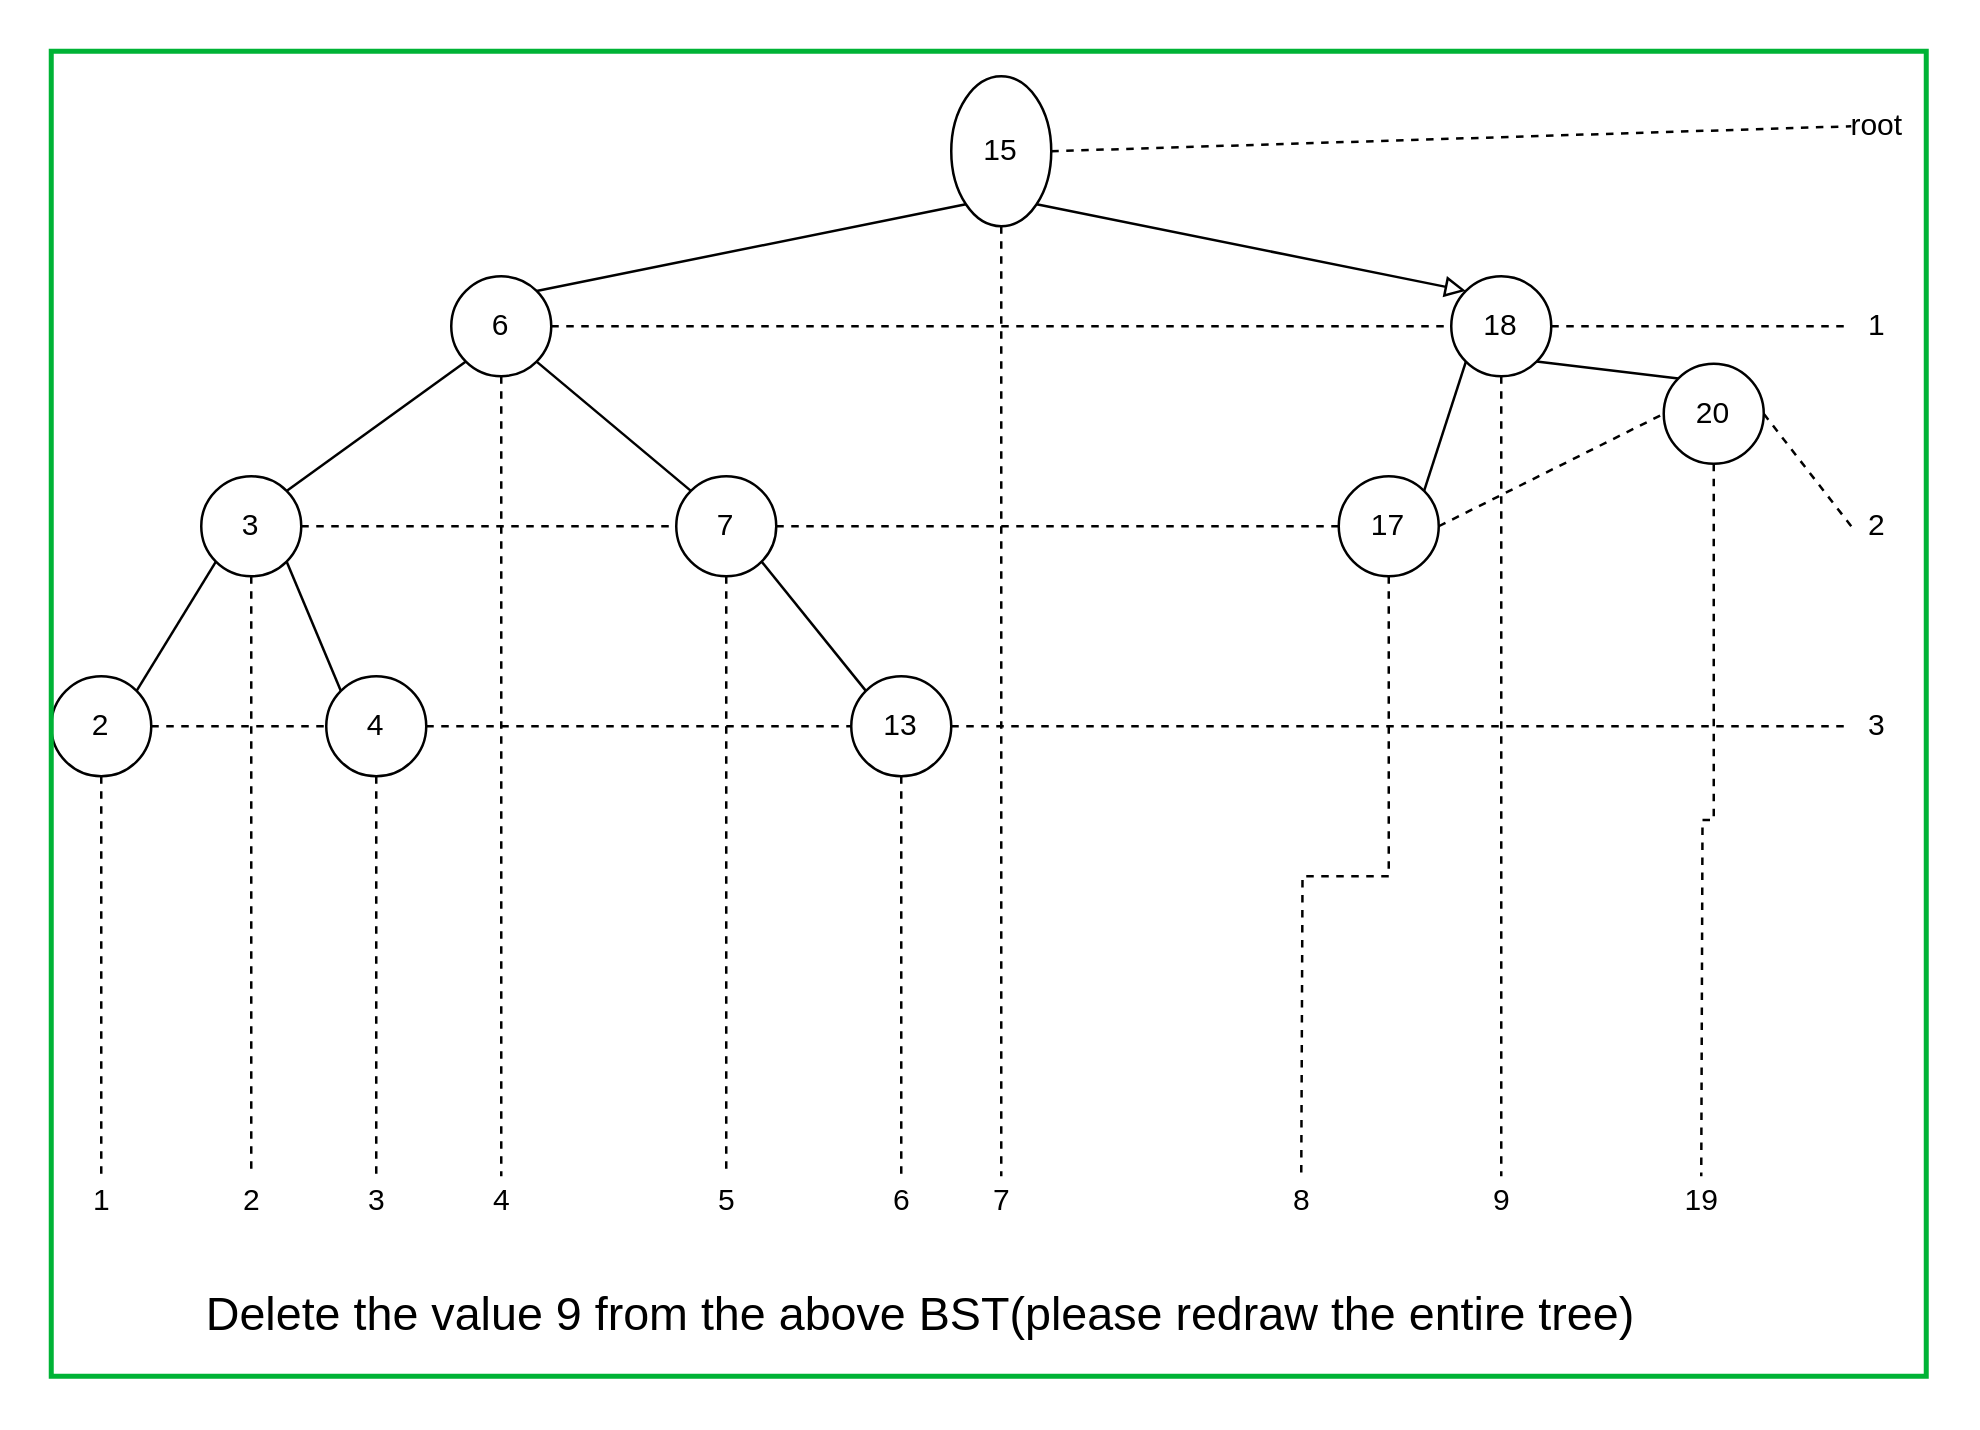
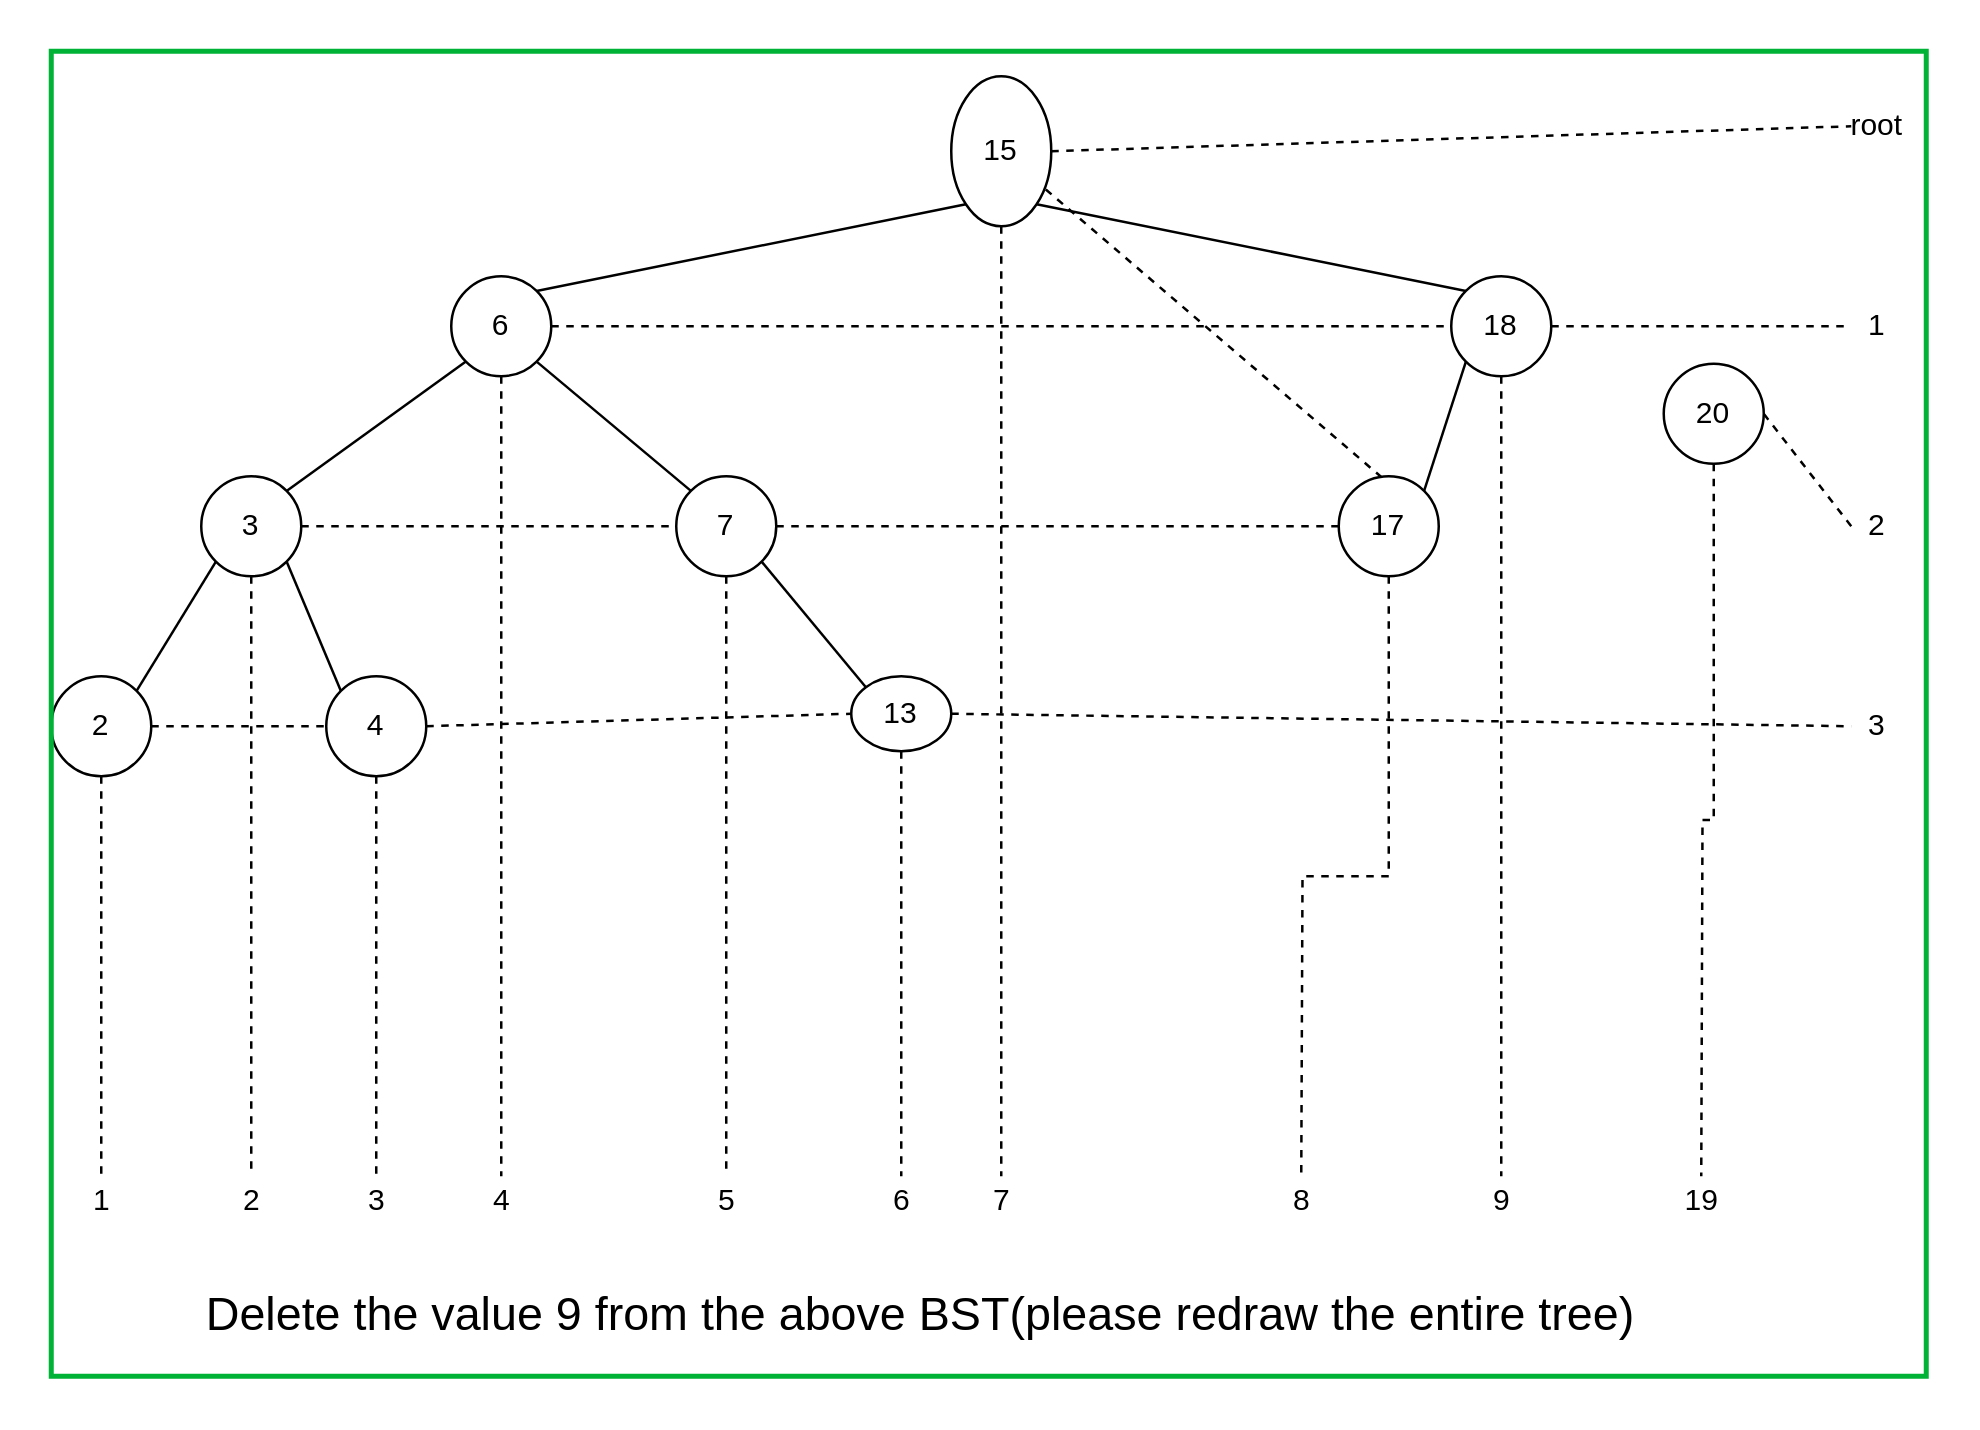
edge "15" -> "18": arrowhead block -> none
edge "18" -- "20": removed
edge "20" -- "17": now "15" -- "17"
node "13": size 100x100 -> 100x75
